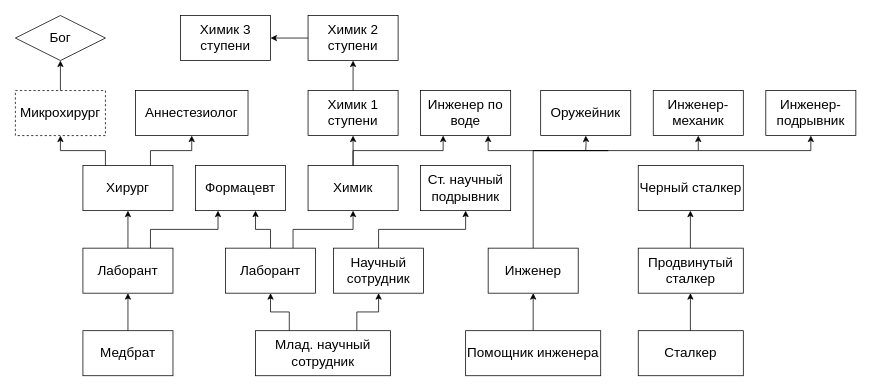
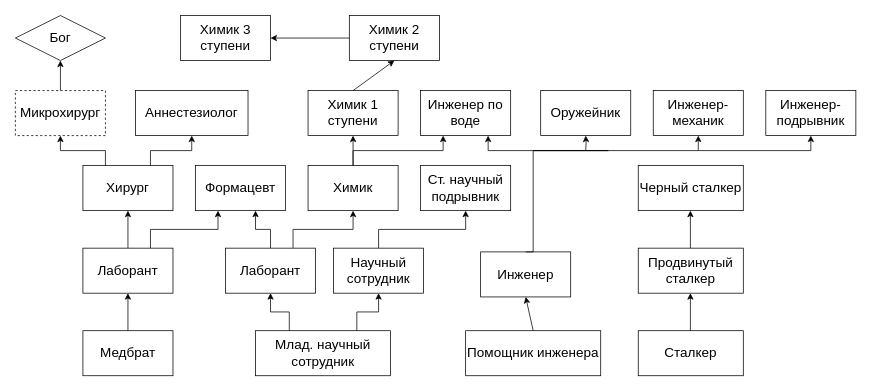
node "Химик 2 ступени": moved (353, 38) -> (394, 38)
node "Инженер": moved (533, 270) -> (525, 274)
